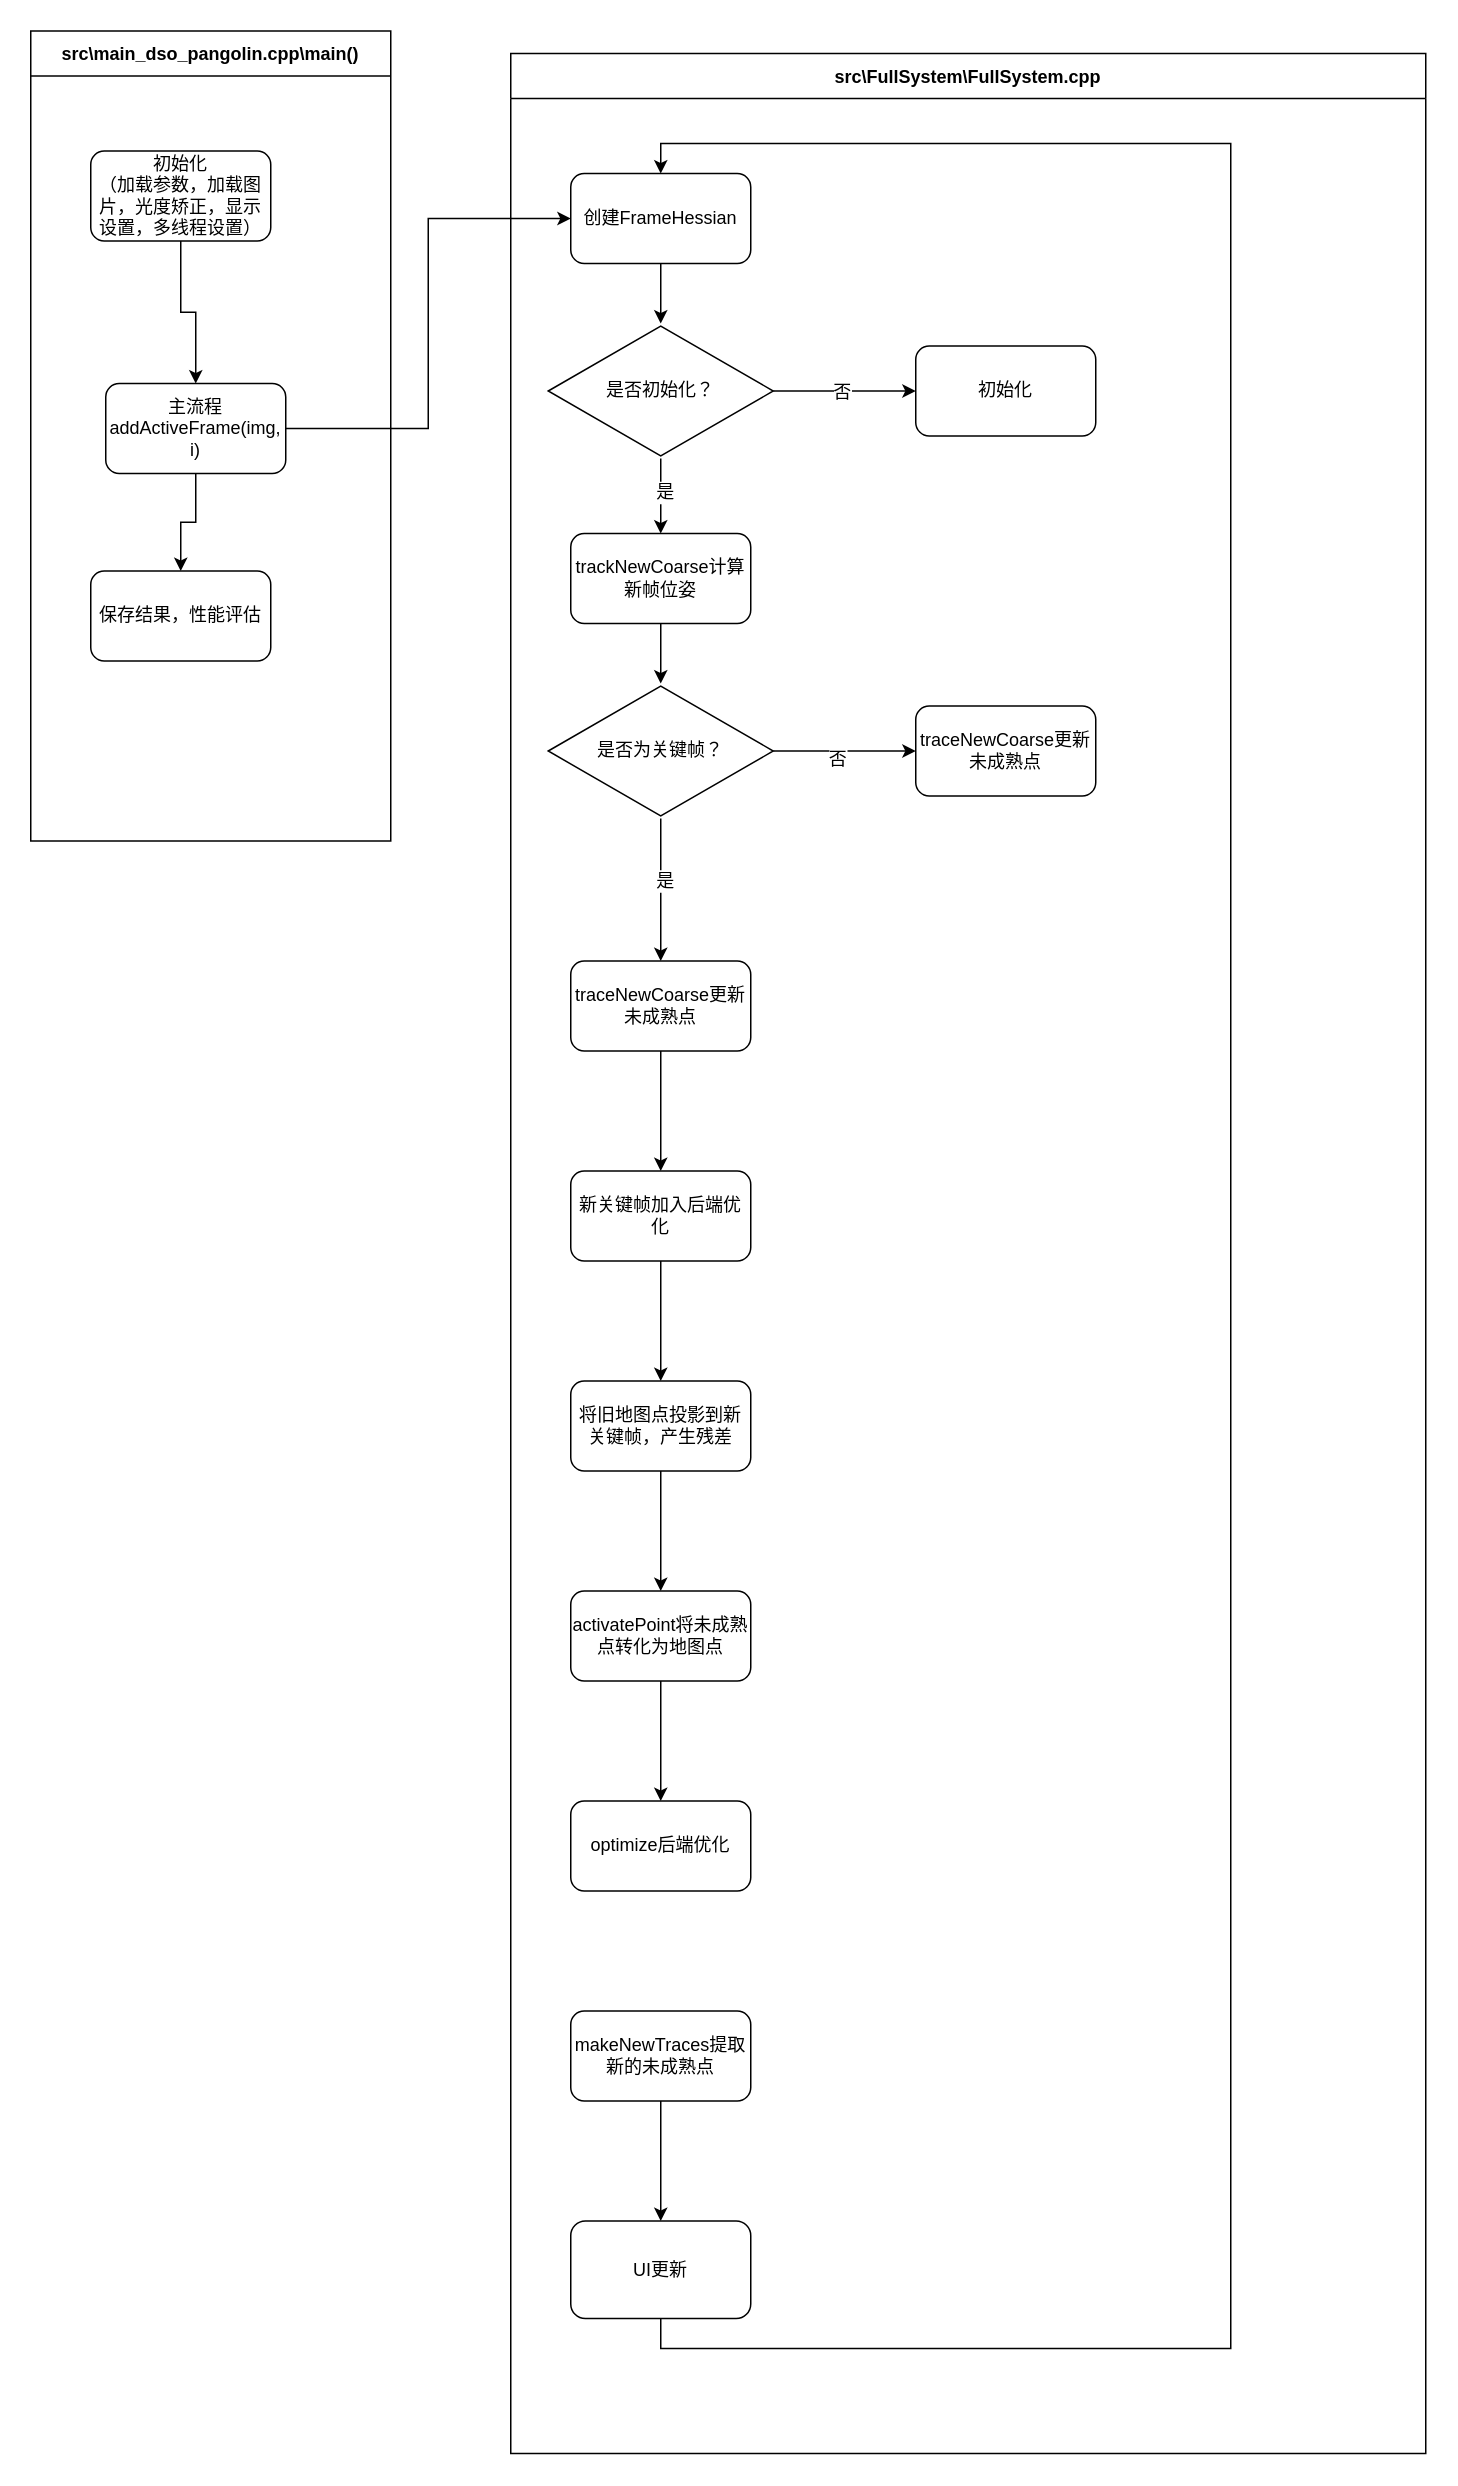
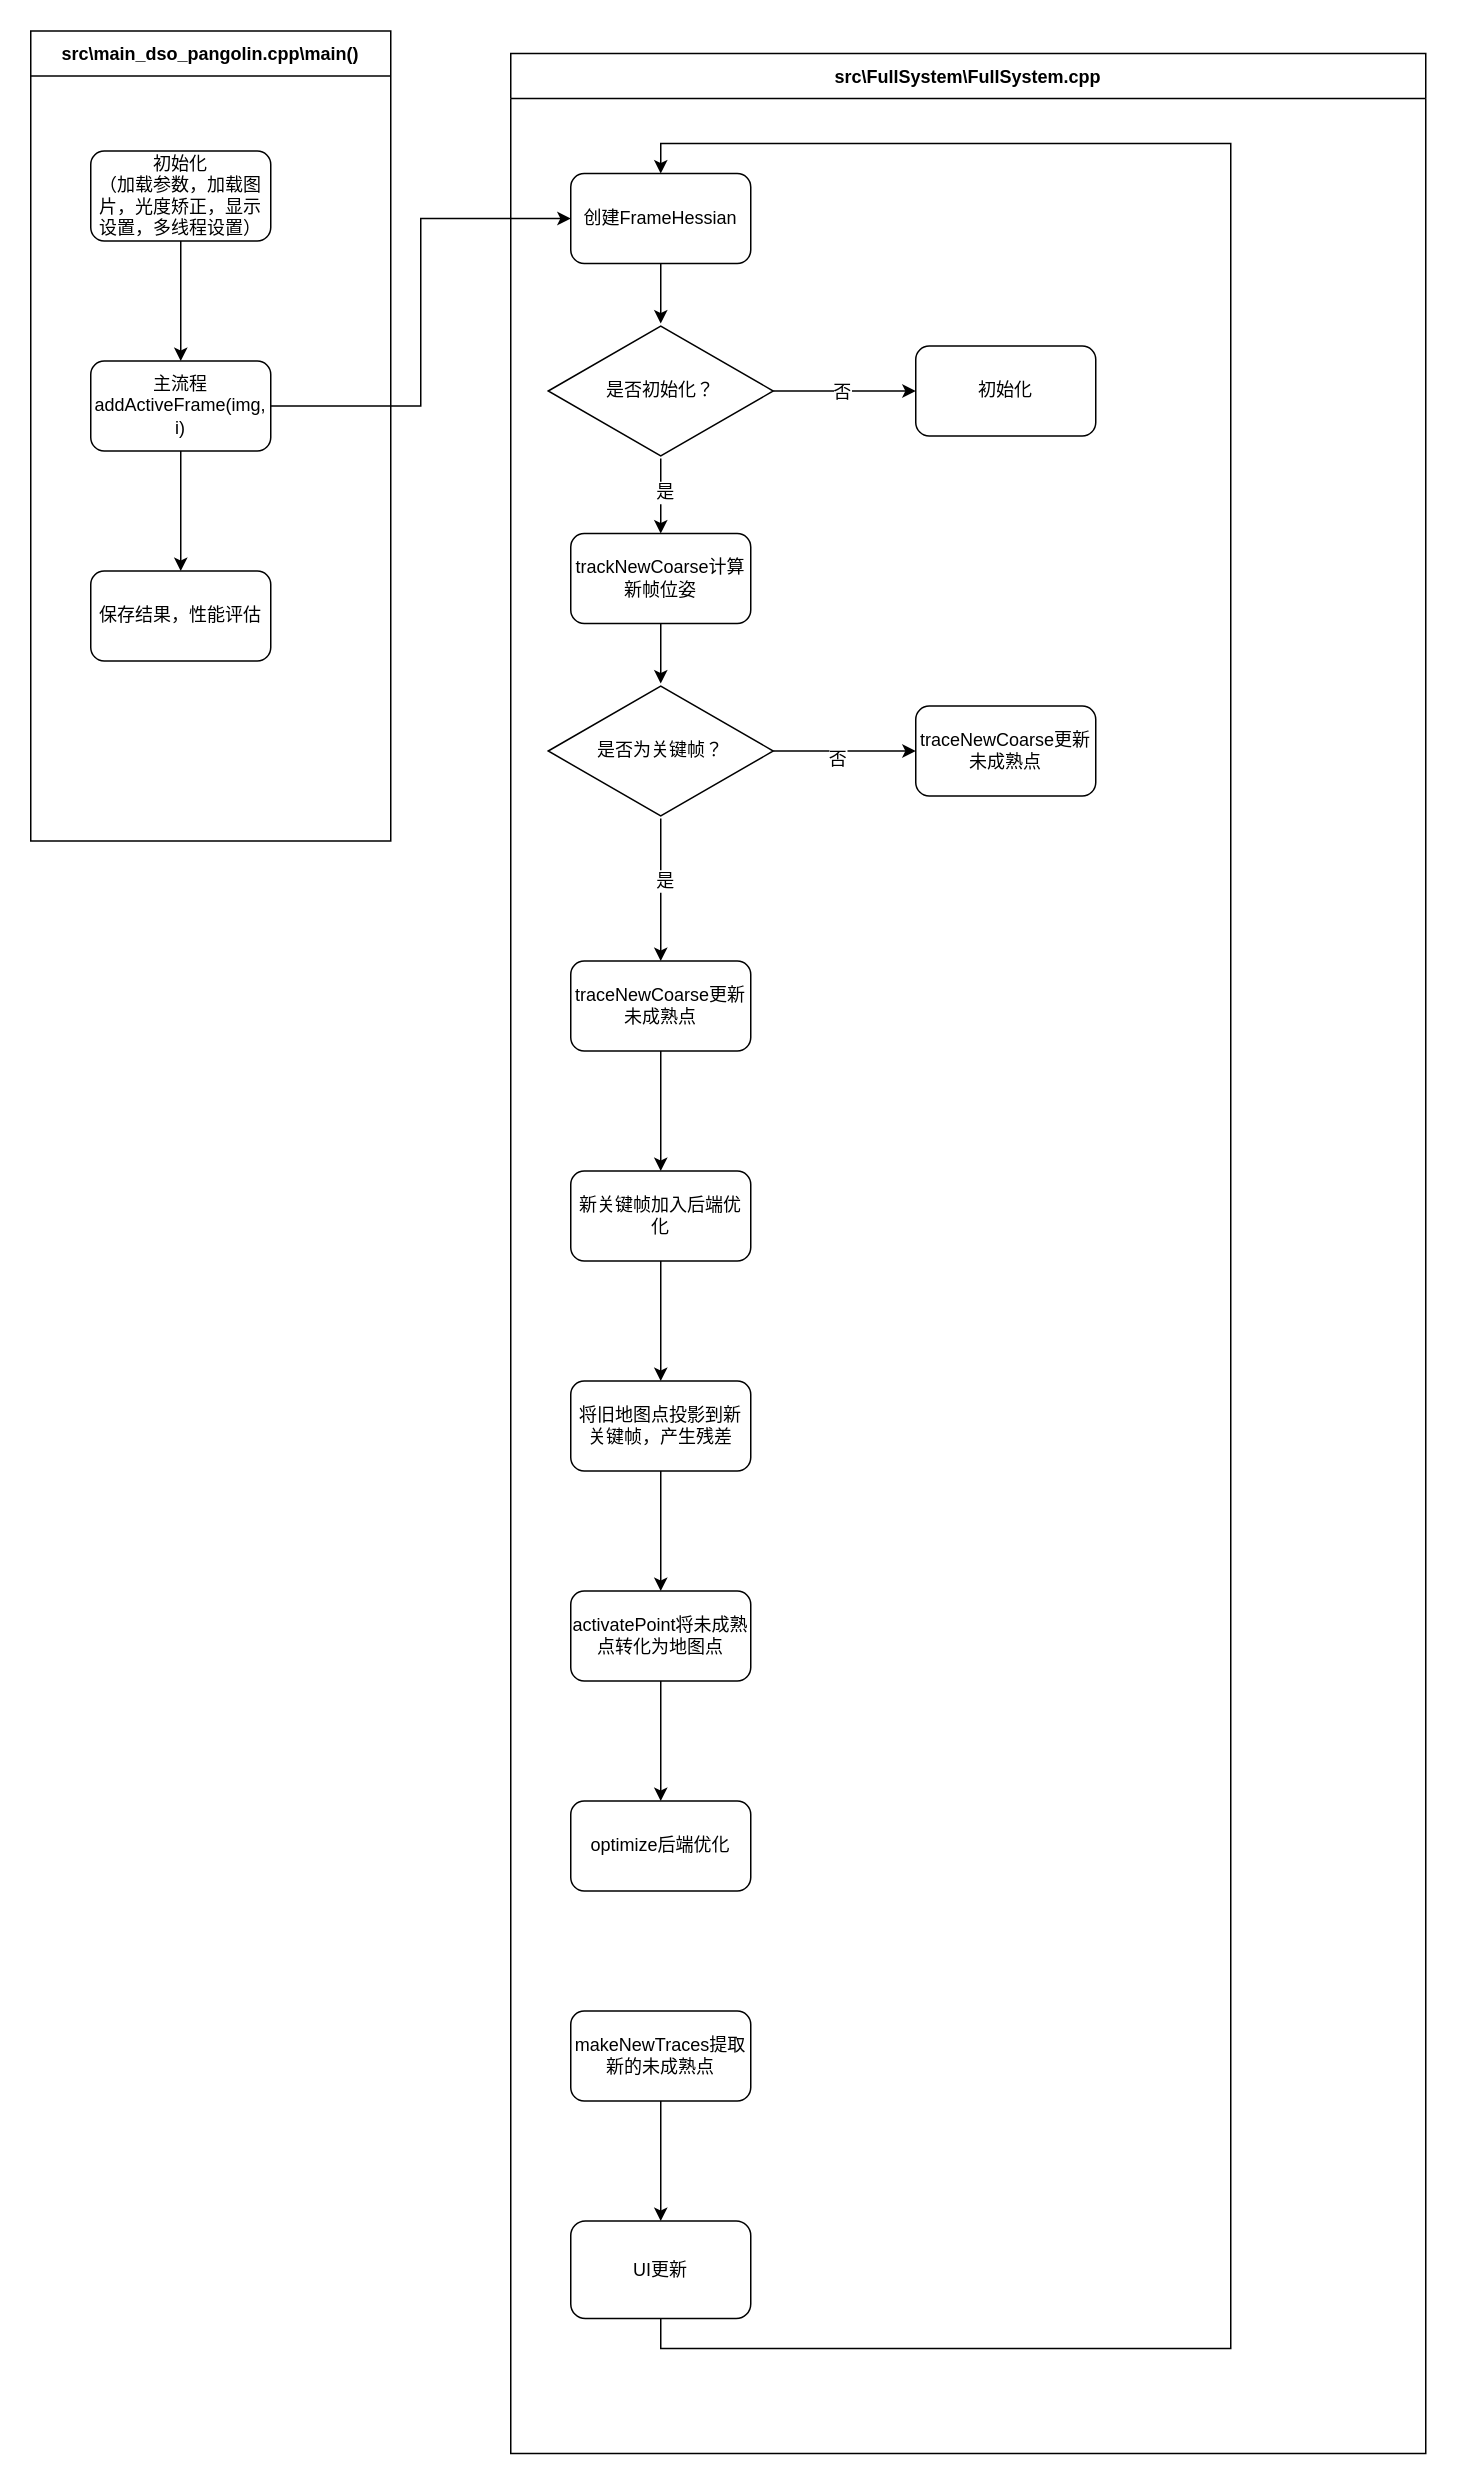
node "主流程 addActiveFrame(img, i)": moved (196, 428) -> (181, 406)
